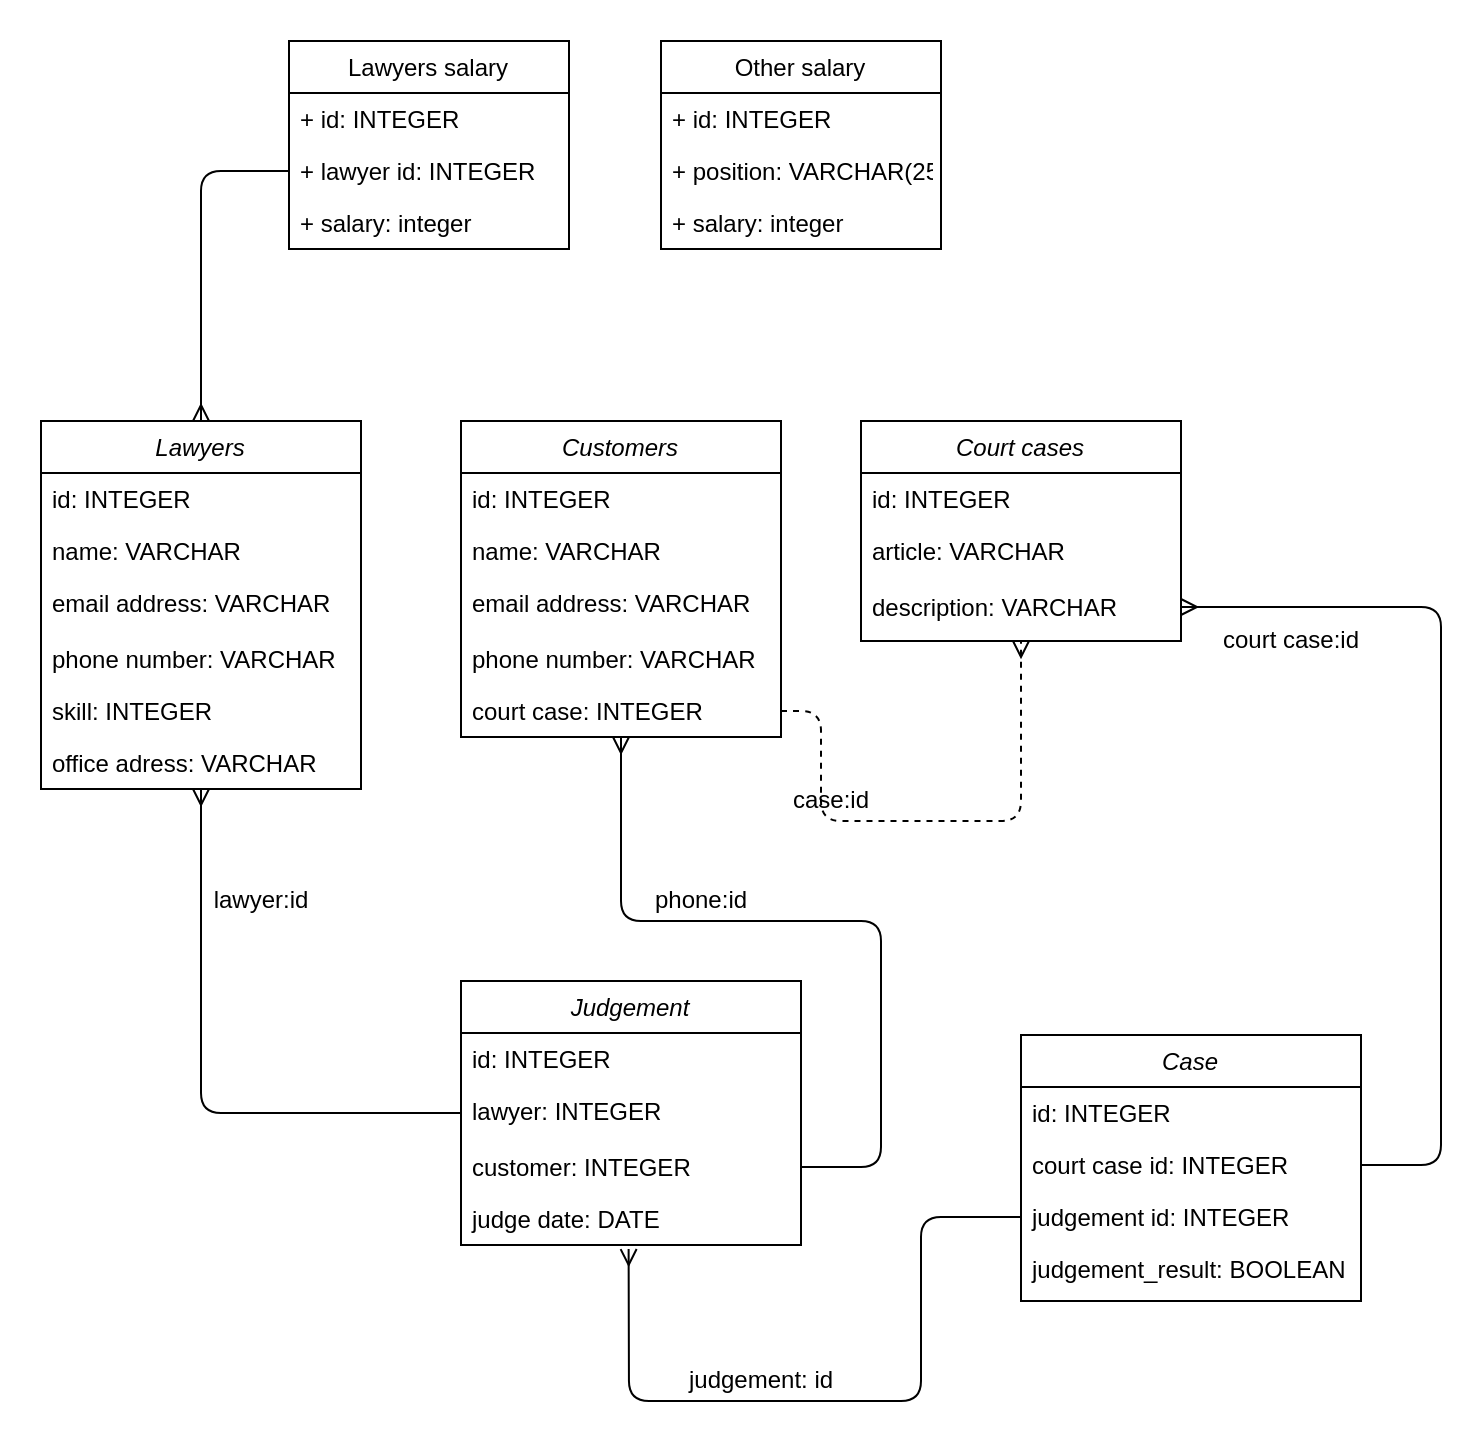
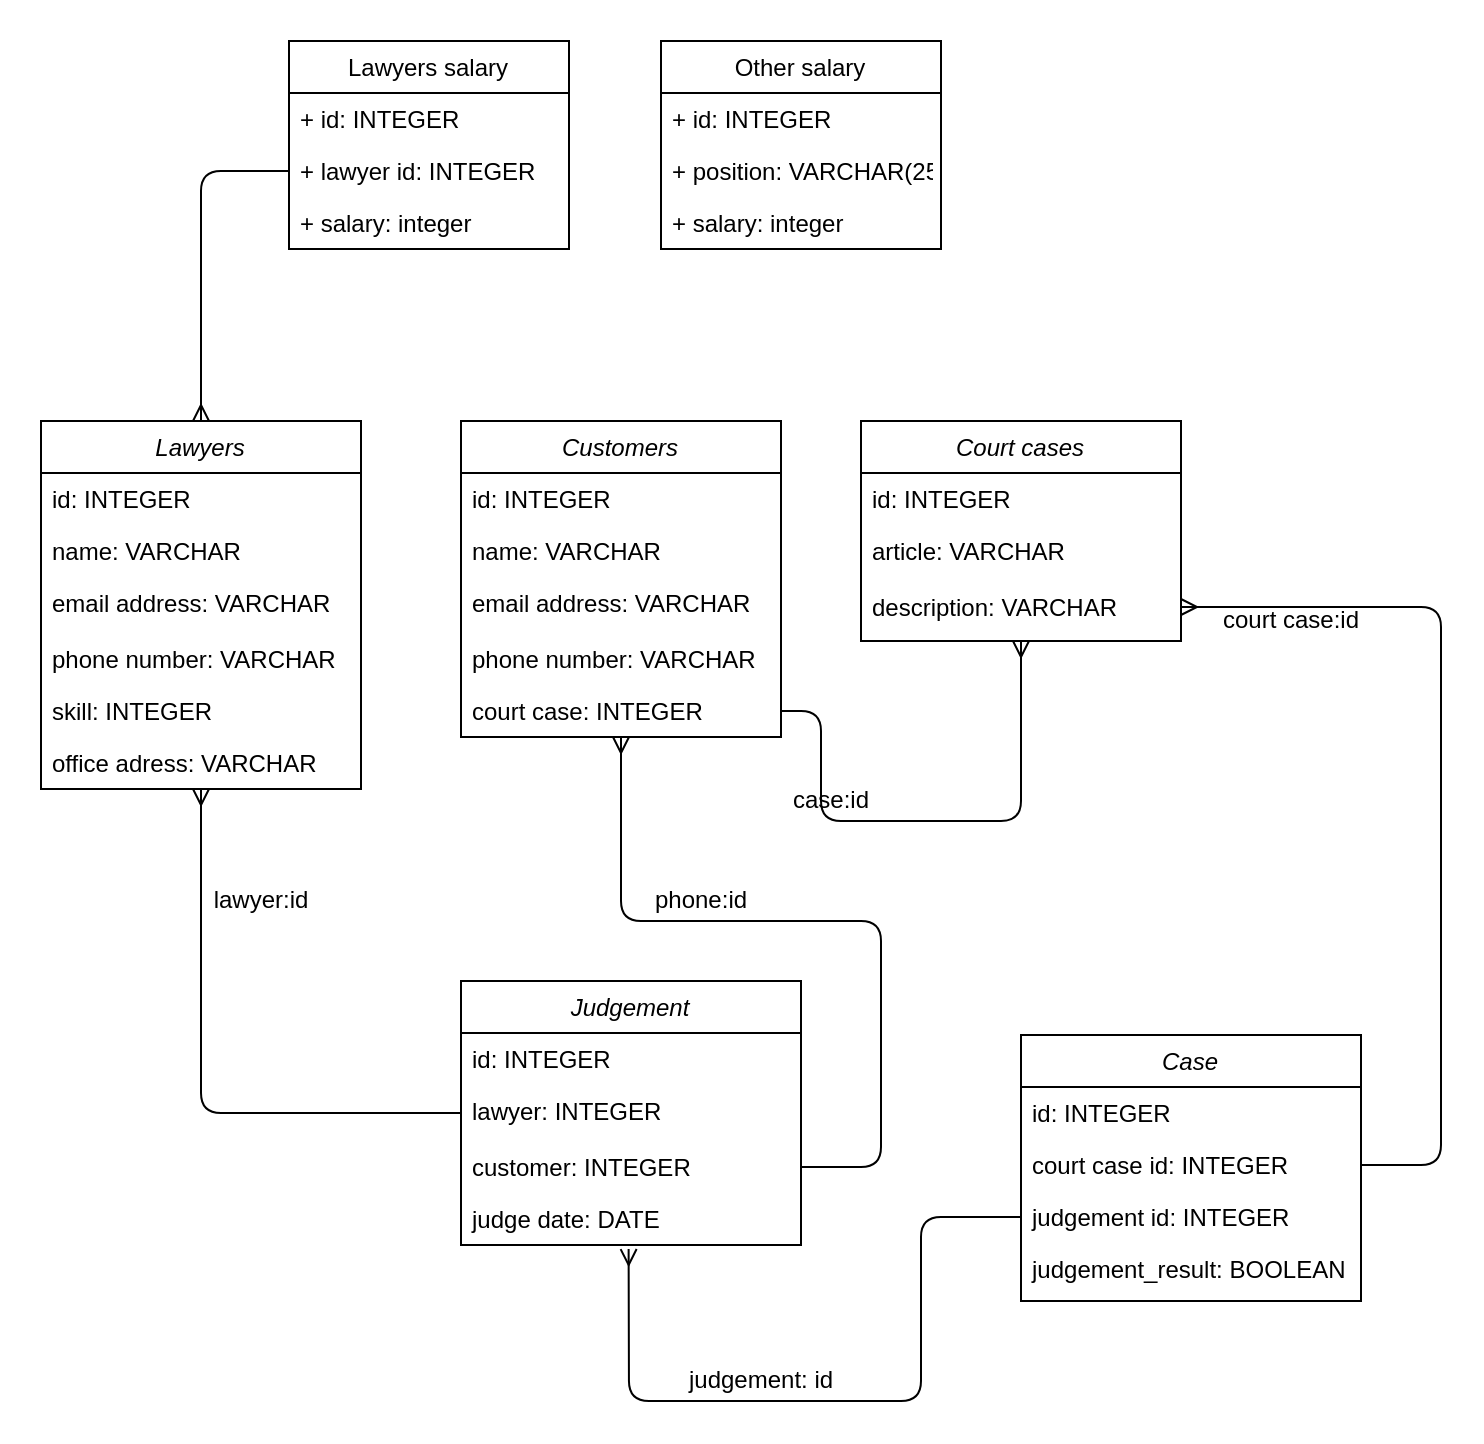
node "court case:id": moved (1291, 641) -> (1291, 621)
edge "court case: INTEGER" -> "Court cases": style dashed -> solid
